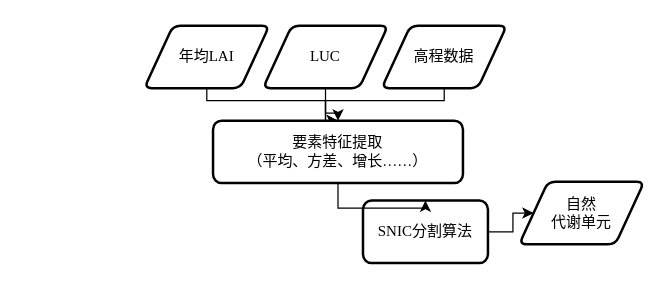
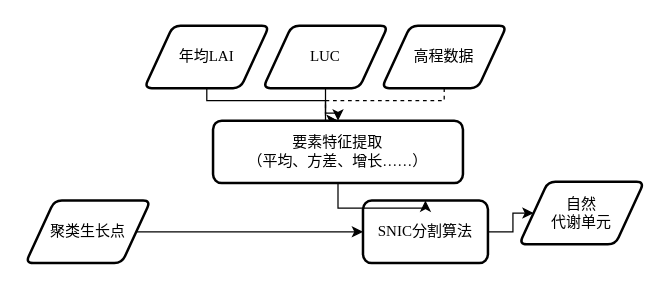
edge "高程数据" -> "要素特征提取 （平均、方差、增长……）": style solid -> dashed
node "聚类生长点": added
edge "聚类生长点" -> "SNIC分割算法": added
